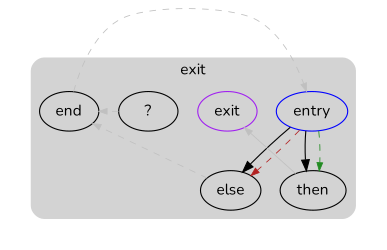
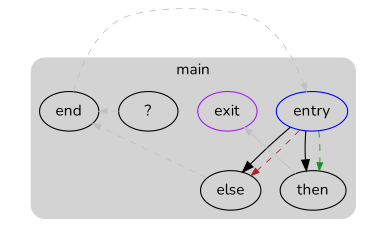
cluster "exit": label "exit" -> "main"
